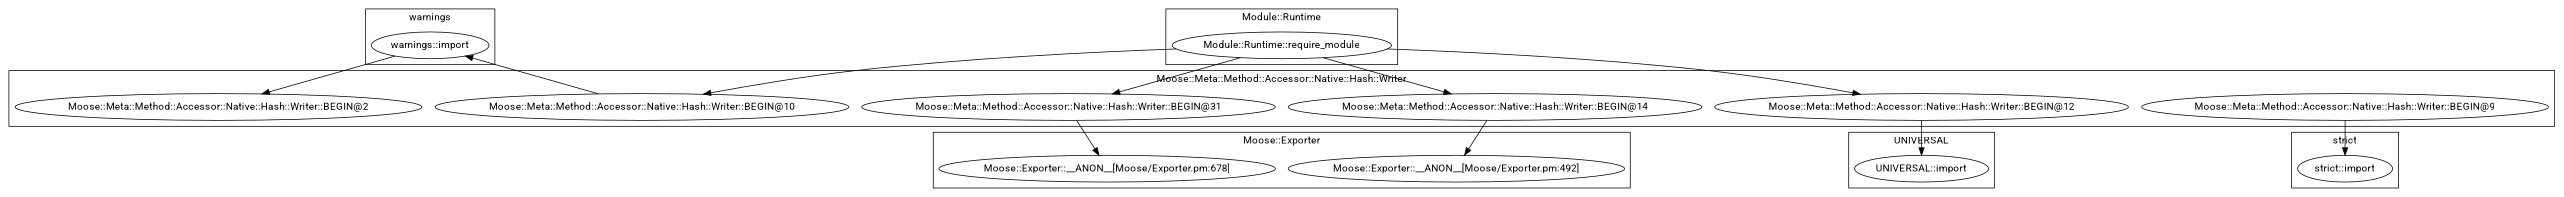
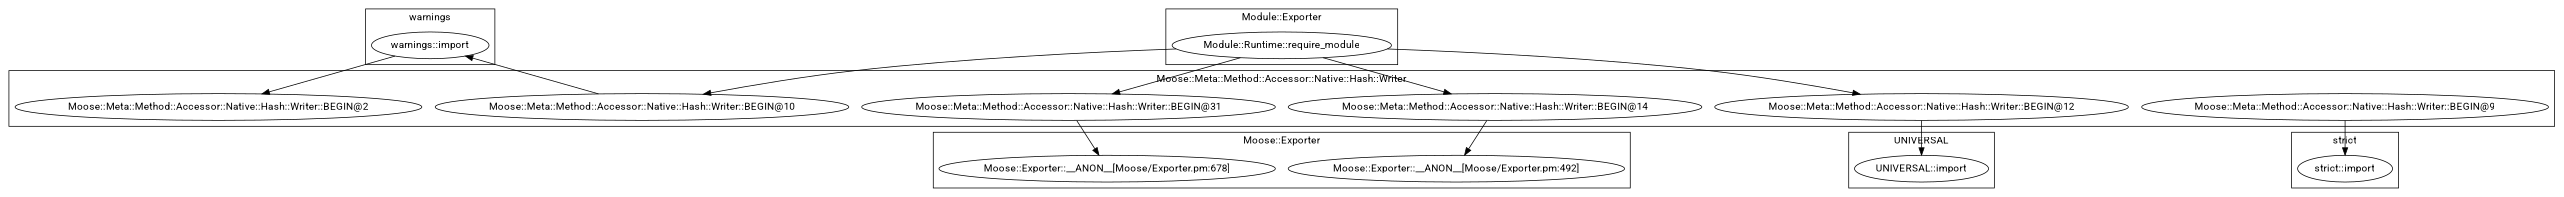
cluster "Module::Runtime": label "Module::Runtime" -> "Module::Exporter"
